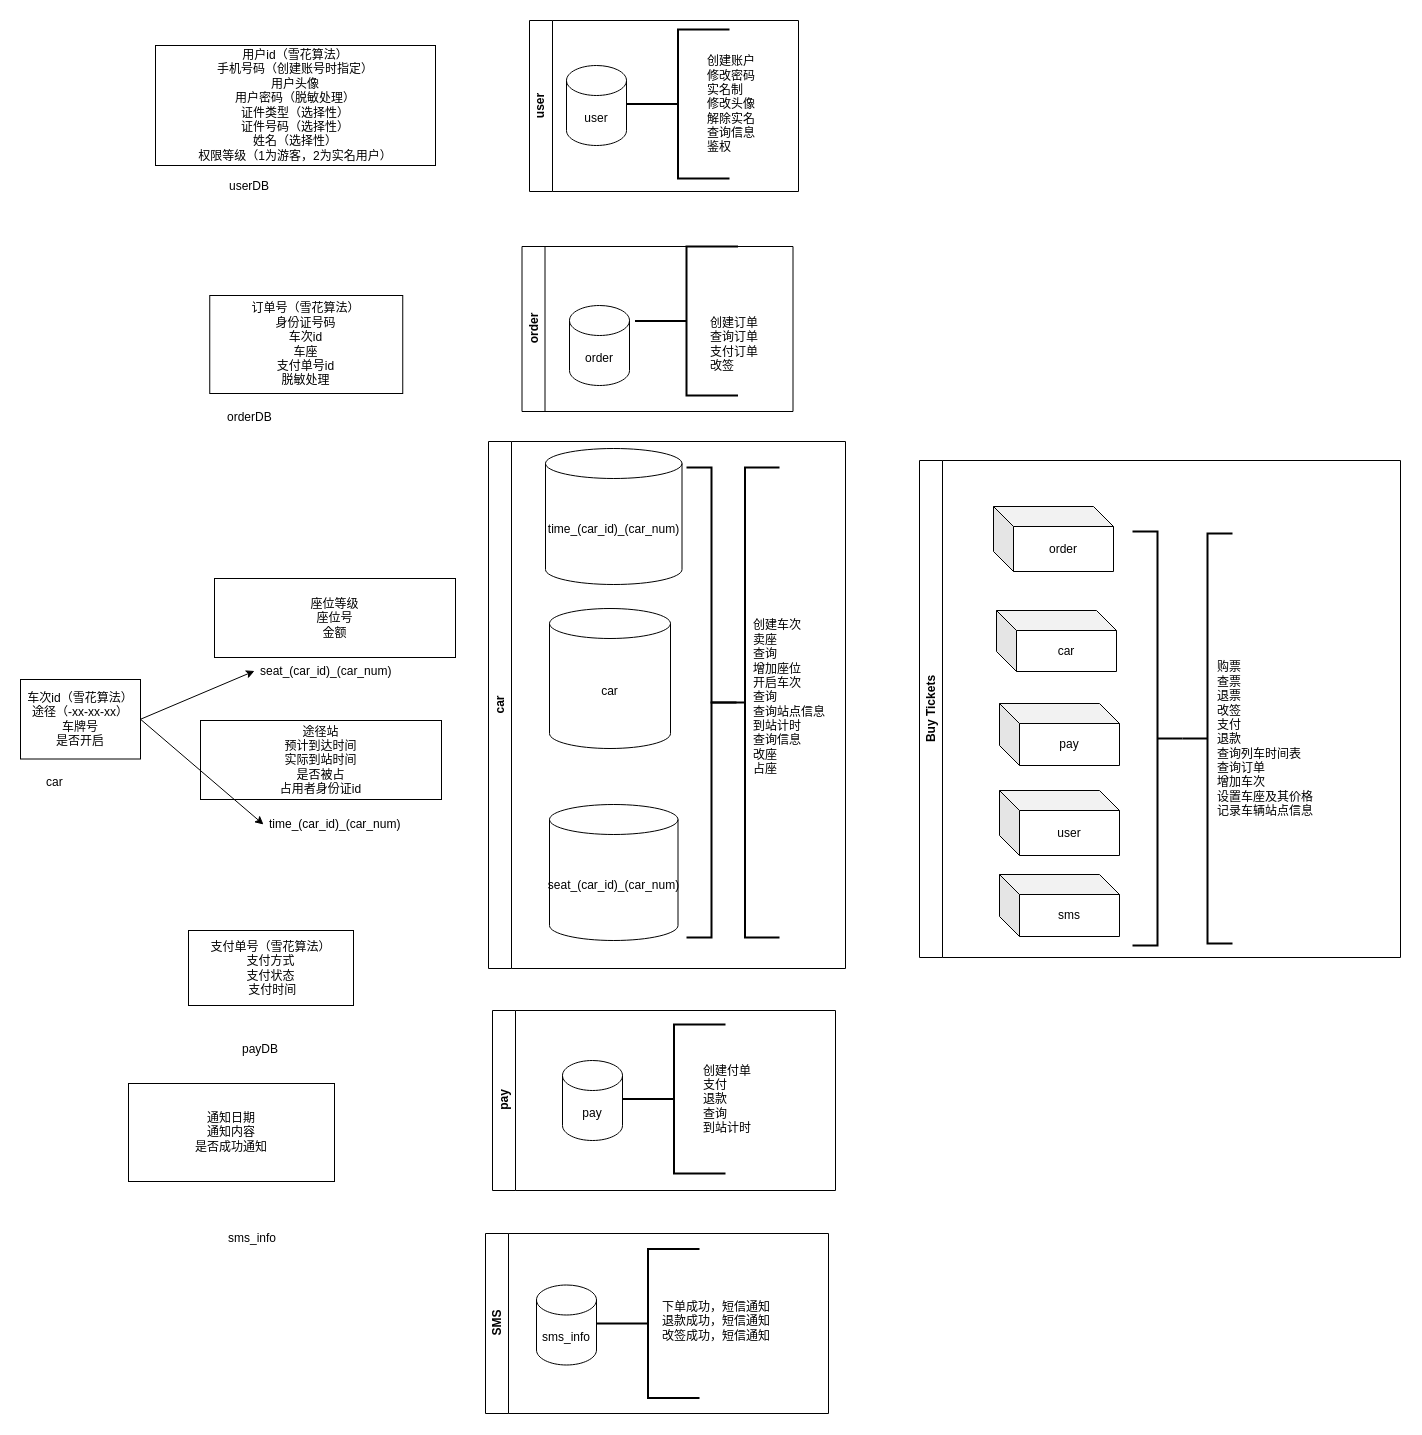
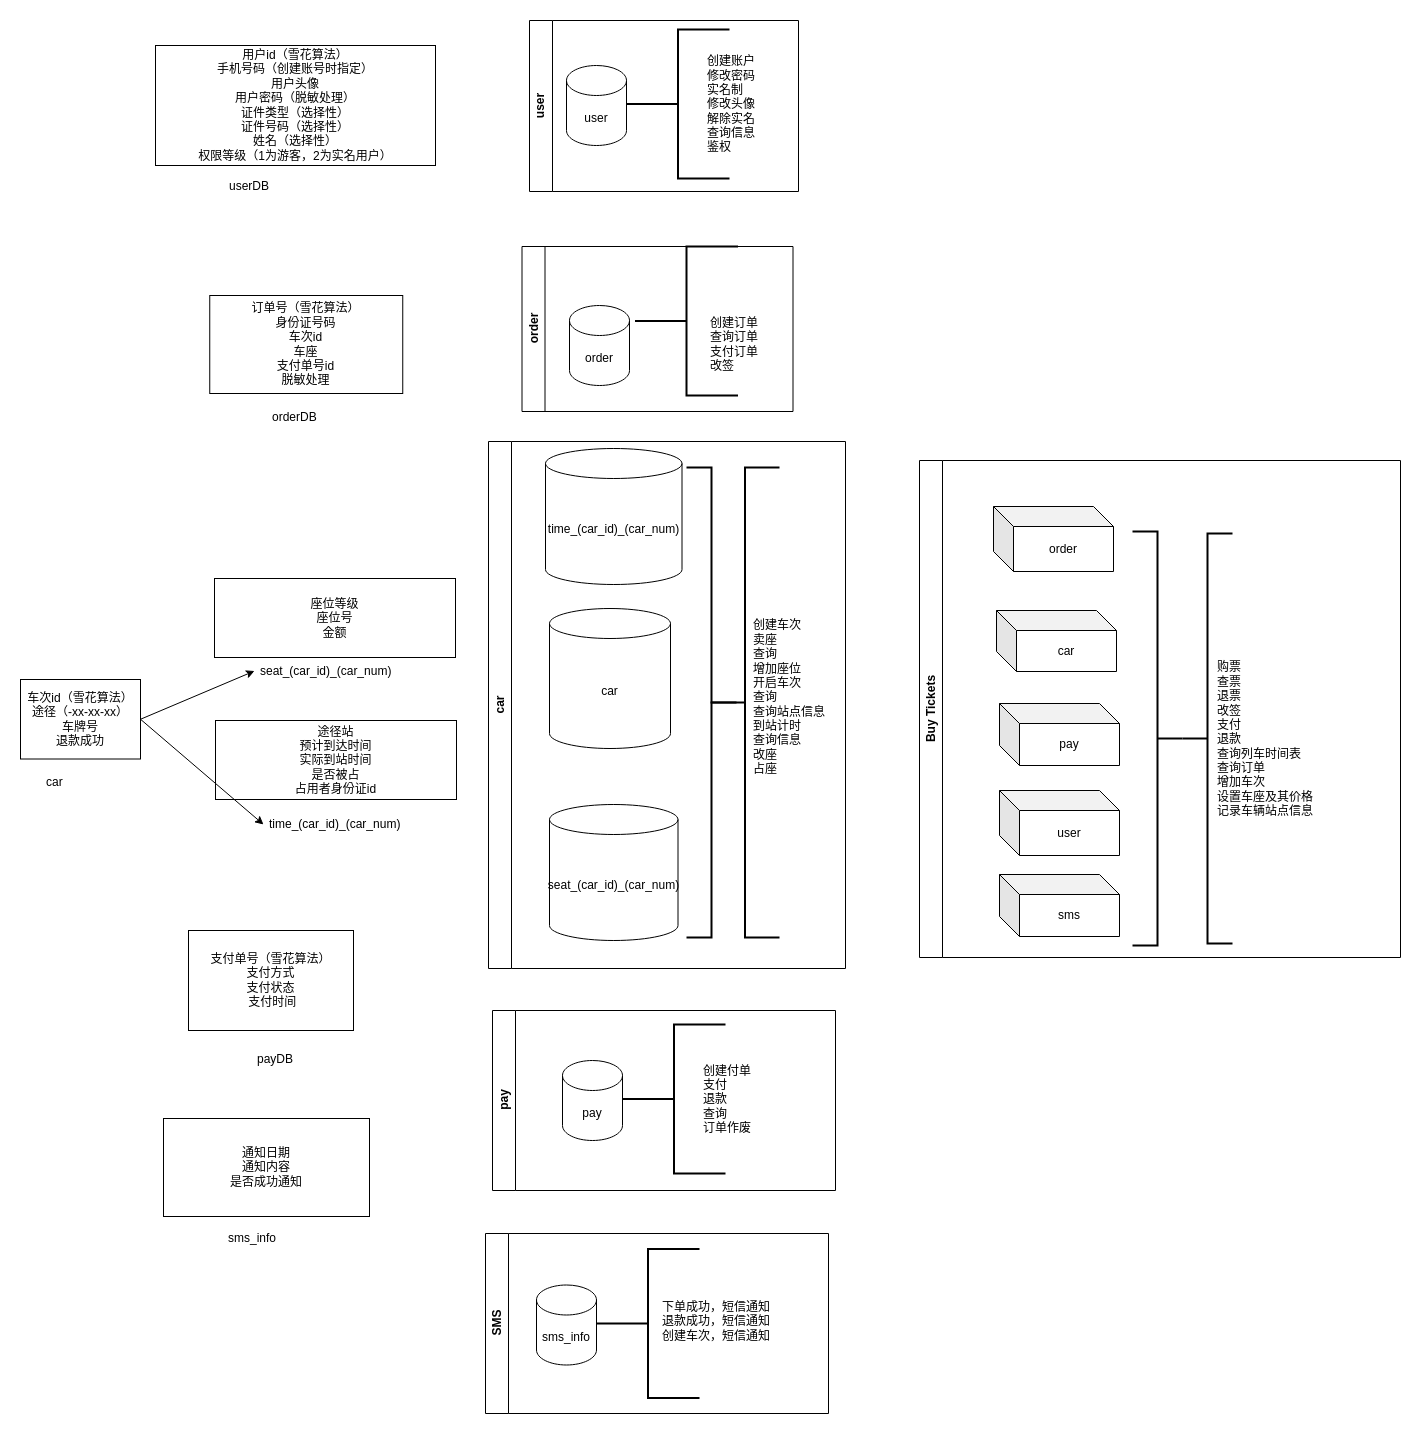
node "orderDB": moved (261, 418) -> (306, 418)
node "车次id（雪花算法） 途径（-xx-xx-xx） 车牌号 是否开启": label "车次id（雪花算法） 途径（-xx-xx-xx） 车牌号 是否开启" -> "车次id（雪花算法） 途径（-xx-xx-xx） 车牌号 退款成功"
node "途径站 预计到达时间 实际到站时间 是否被占占用者身份证id": moved (321, 760) -> (336, 760)
node "支付单号（雪花算法） 支付方式 支付状态 支付时间": size 165x75 -> 165x100
node "payDB": moved (277, 1050) -> (292, 1060)
node "创建付单 支付 退款 查询 到站计时": label "创建付单 支付 退款 查询 到站计时" -> "创建付单 支付 退款 查询 订单作废"
node "通知日期 通知内容 是否成功通知": moved (232, 1133) -> (267, 1168)
node "下单成功，短信通知 退款成功，短信通知 改签成功，短信通知": label "下单成功，短信通知 退款成功，短信通知 改签成功，短信通知" -> "下单成功，短信通知 退款成功，短信通知 创建车次，短信通知"
